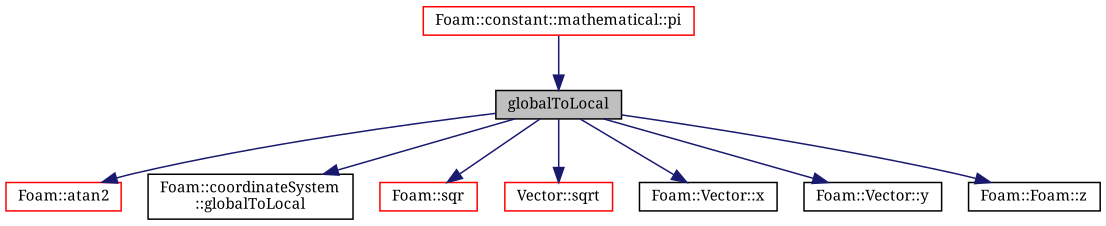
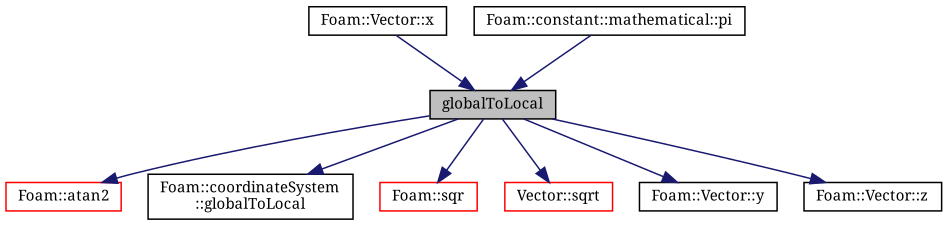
node "Foam::constant::mathematical::pi": color red -> black
edge "globalToLocal" -> "Foam::Vector::x": reversed
node "Foam::Foam::z": label "Foam::Foam::z" -> "Foam::Vector::z"
